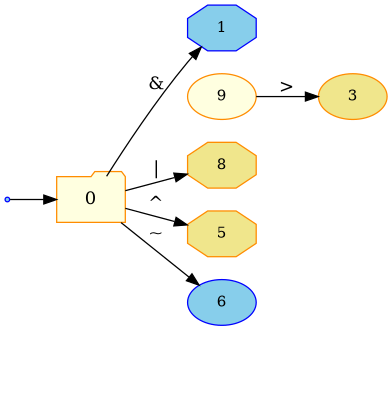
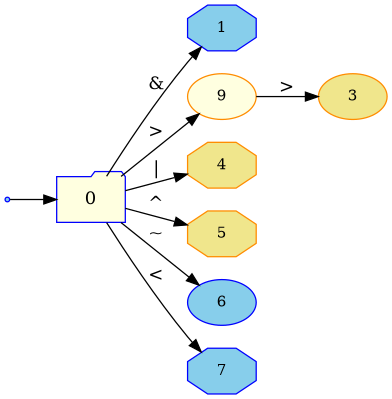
edge "0" -> "9": added, label ">"
node "8": label "8" -> "4"
node "0": color darkorange -> blue
node "7": added
